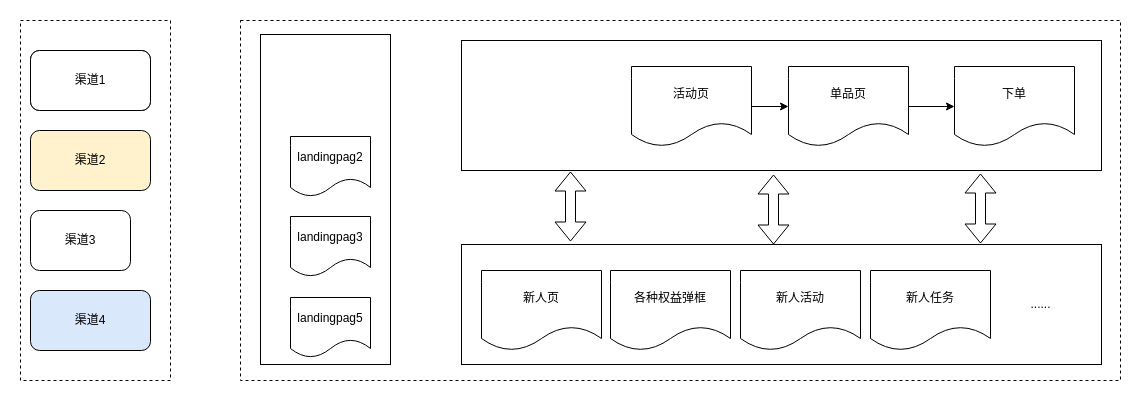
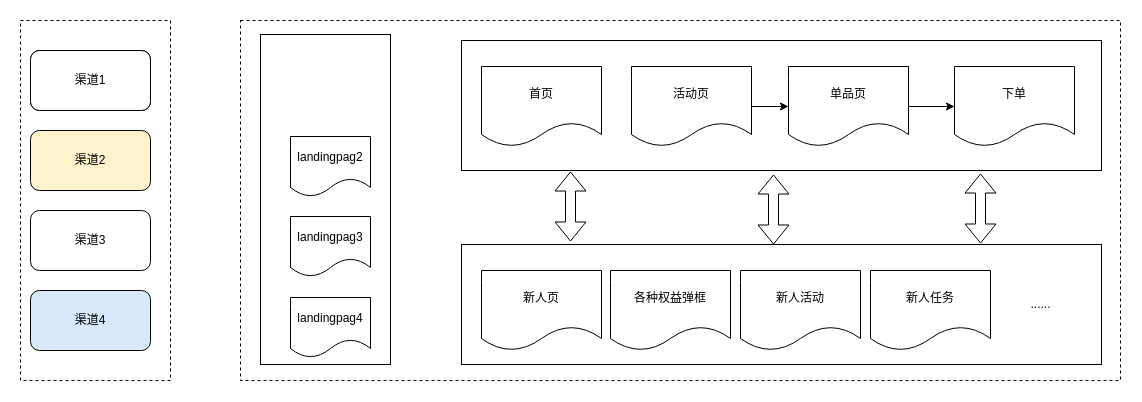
node "首页": added
node "渠道3": size 100x60 -> 120x60
node "landingpag5": label "landingpag5" -> "landingpag4"
